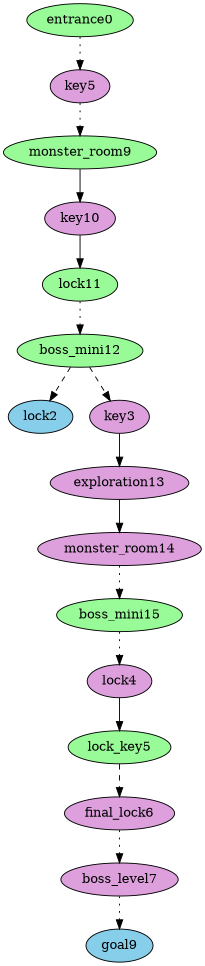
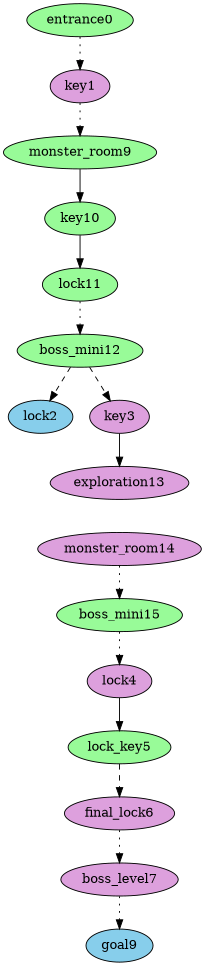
node "key5": label "key5" -> "key1"
node "key10": fillcolor plum -> palegreen
edge "exploration13" -> "monster_room14": removed
